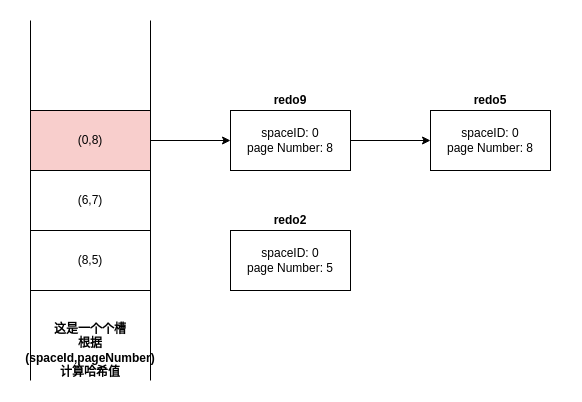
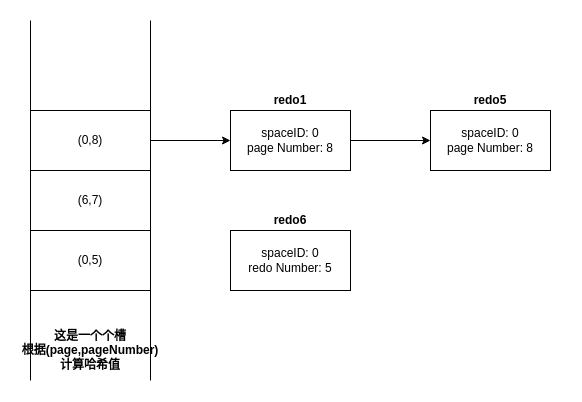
node "redo9": label "redo9" -> "redo1"
node "(0,8)": fillcolor #f8cecc -> #ffffff
node "redo2": label "redo2" -> "redo6"
node "(8,5)": label "(8,5)" -> "(0,5)"
node "spaceID: 0 page Number: 5": label "spaceID: 0 page Number: 5" -> "spaceID: 0 redo Number: 5"
node "这是一个个槽 根据(spaceId,pageNumber)计算哈希值": label "这是一个个槽 根据(spaceId,pageNumber)计算哈希值" -> "这是一个个槽 根据(page,pageNumber)计算哈希值"
